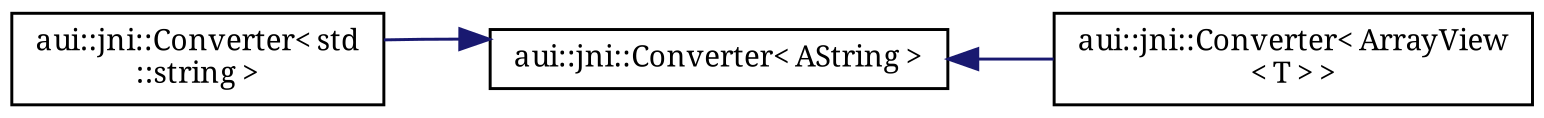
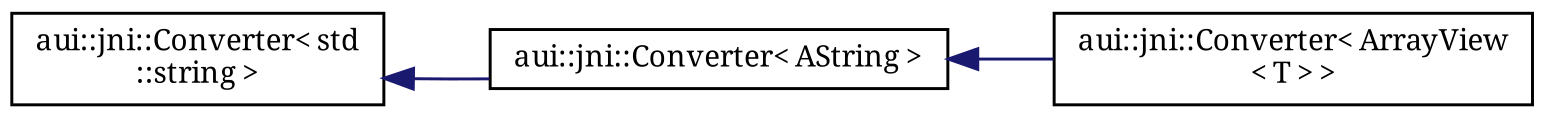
edge "aui::jni::Converter< std ::string >" -> "aui::jni::Converter< AString >": reversed
